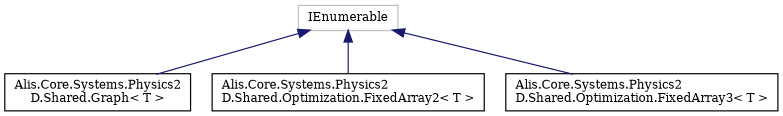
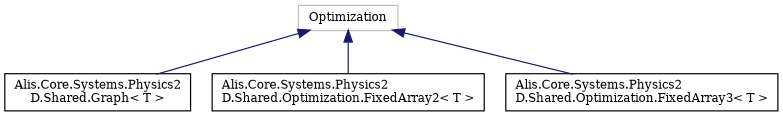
node "IEnumerable": label "IEnumerable" -> "Optimization"
